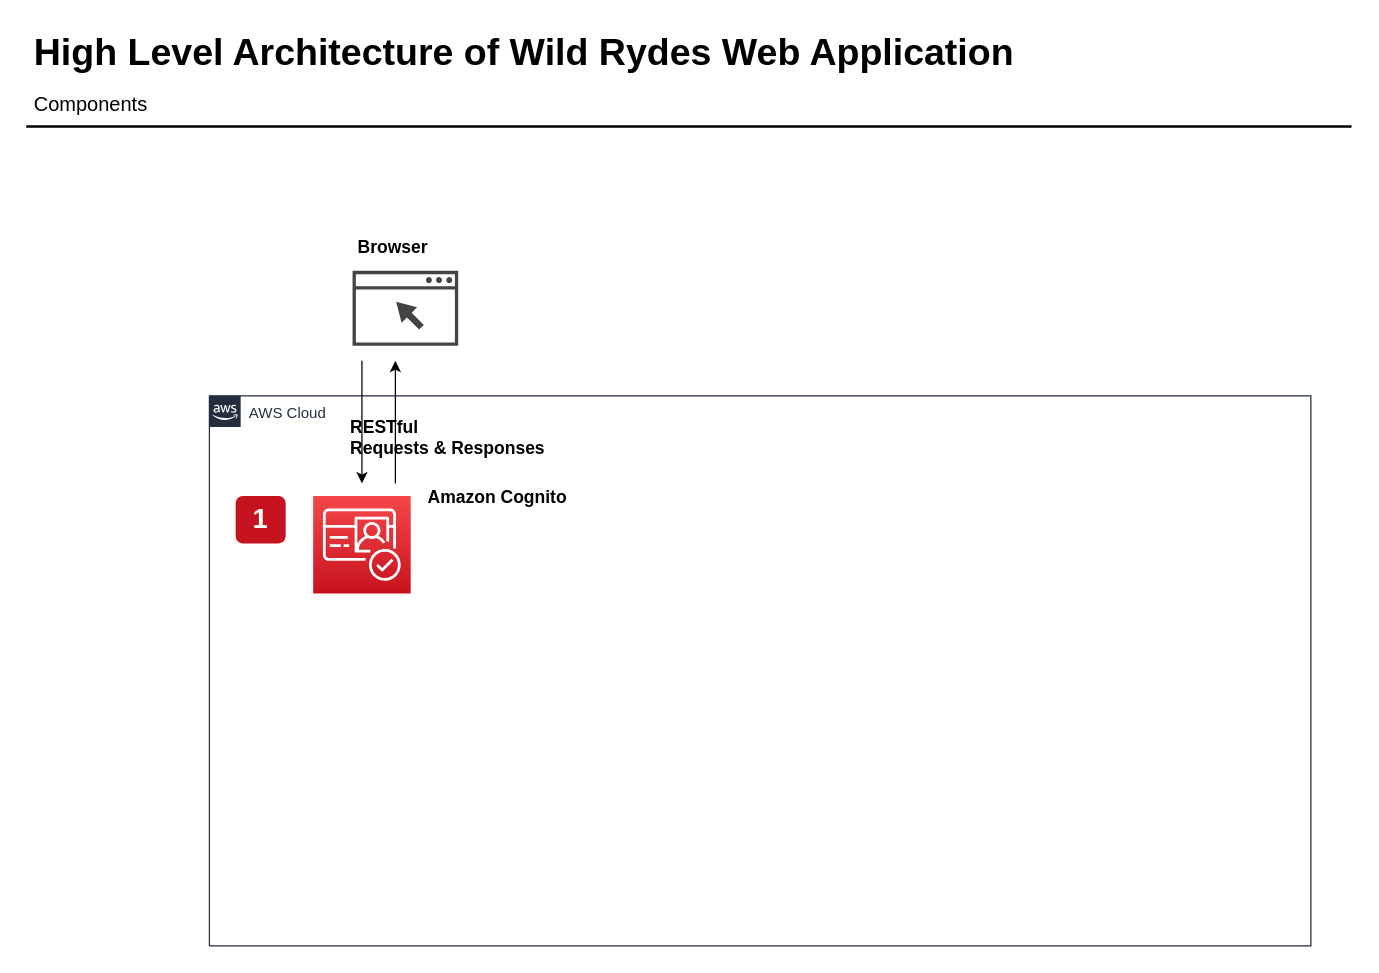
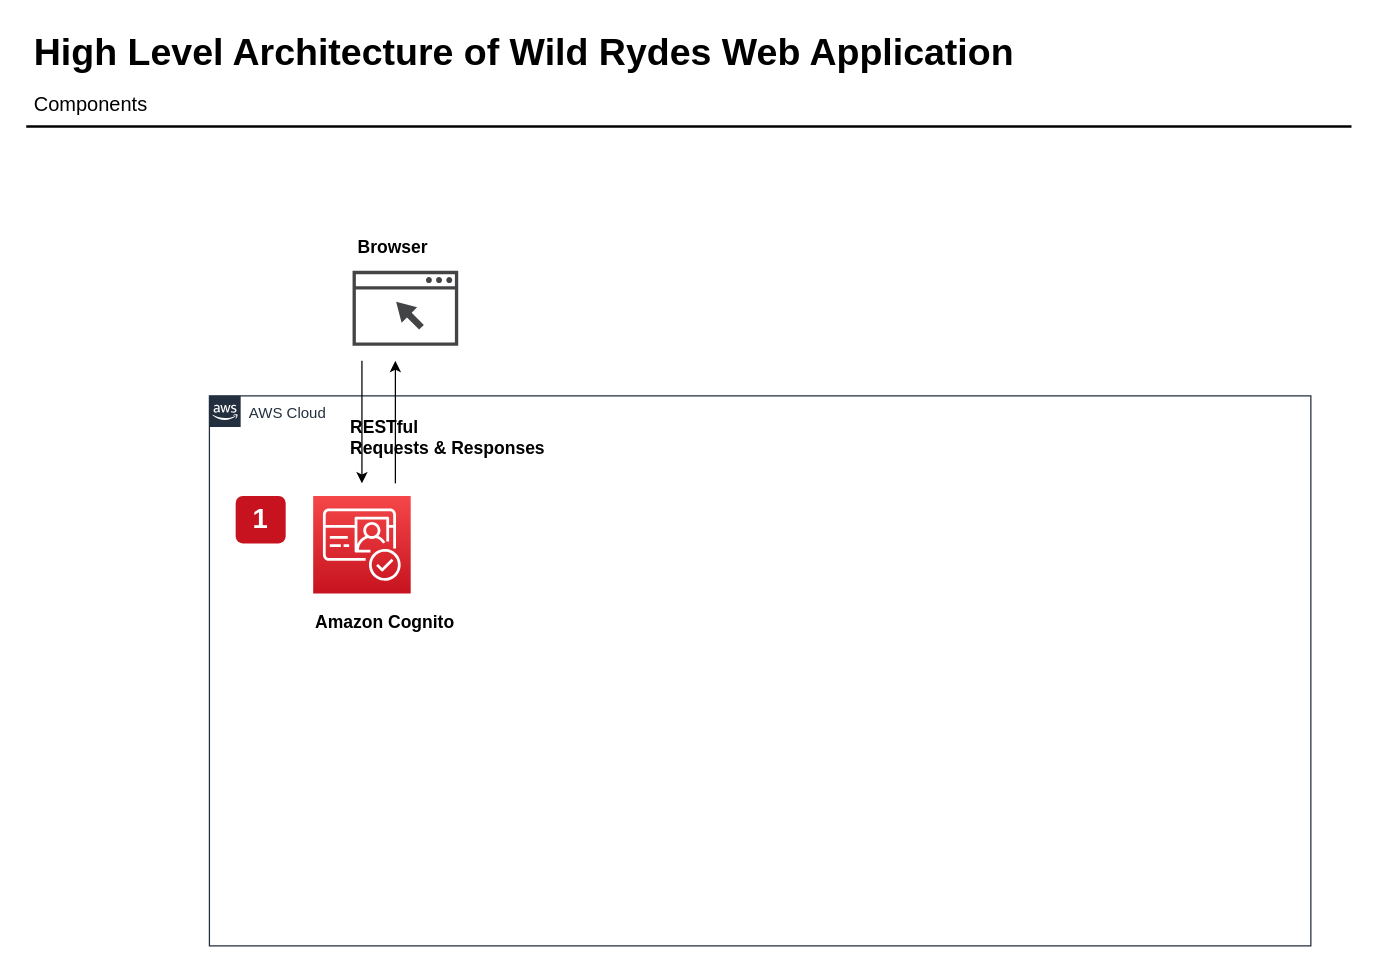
node "Amazon Cognito": moved (507, 496) -> (394, 621)
